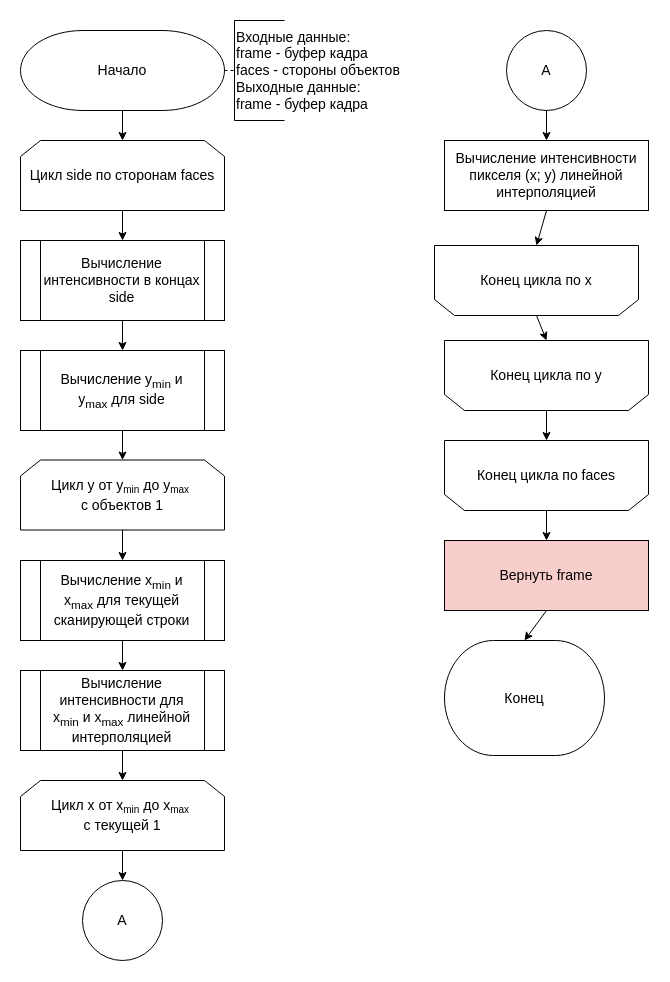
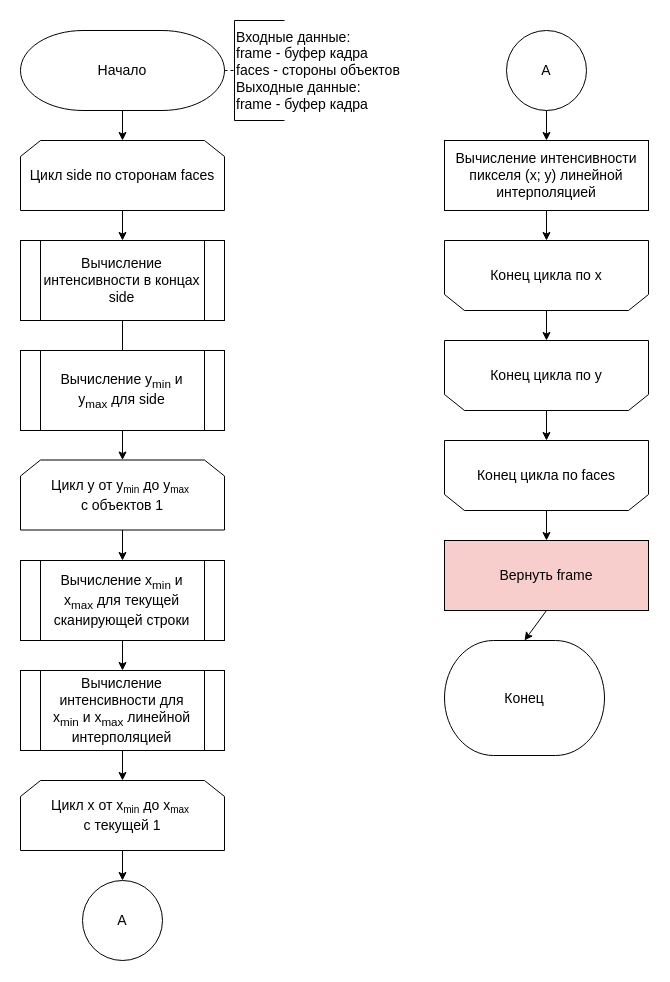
node "Конец цикла по x": moved (537, 281) -> (547, 276)
edge "Вычисление интенсивности в концах side" -> "Вычисление ymin и ymax для side": arrowhead classic -> none
